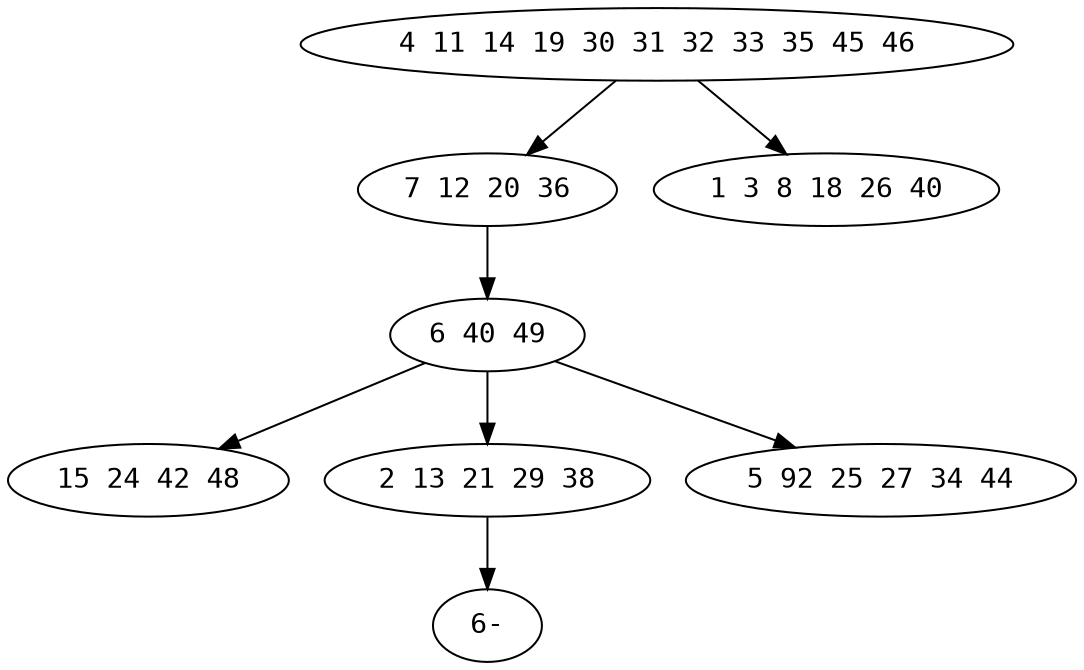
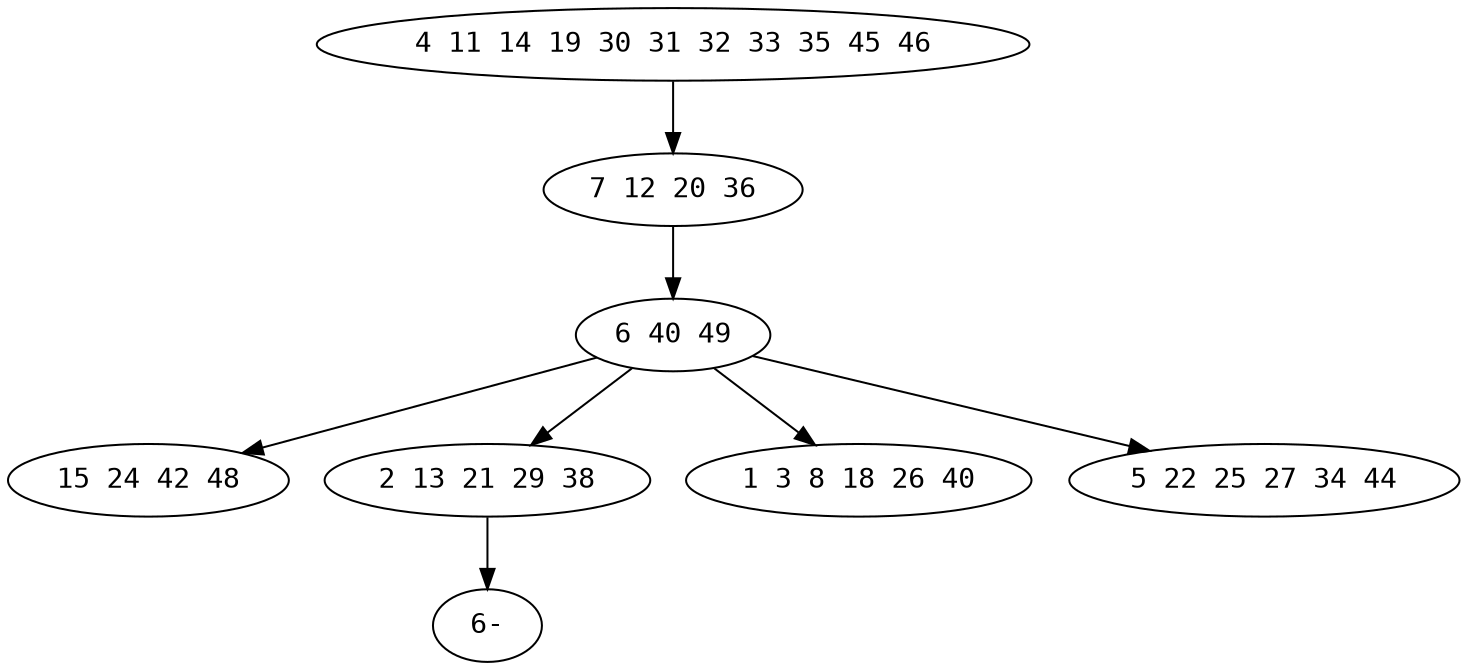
edge "4 11 14 19 30 31 32 33 35 45 46" -> "1 3 8 18 26 40": now "6 40 49" -> "1 3 8 18 26 40"
node "5 92 25 27 34 44": label "5 92 25 27 34 44" -> "5 22 25 27 34 44"
